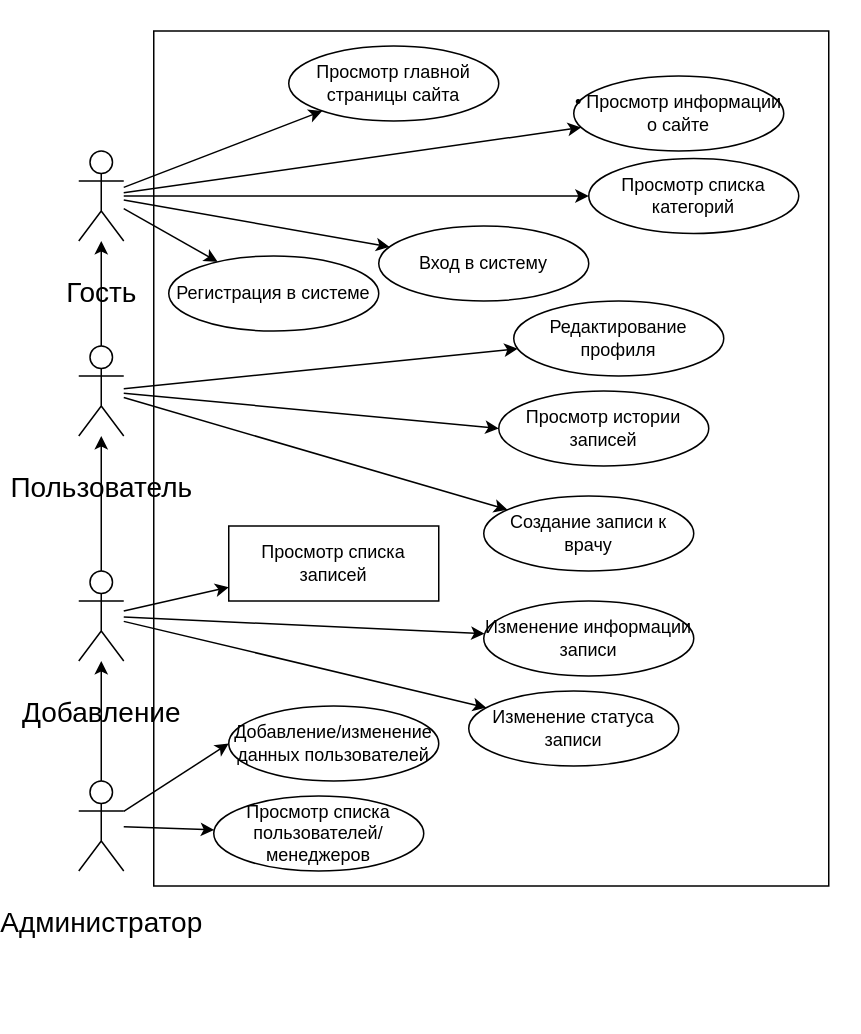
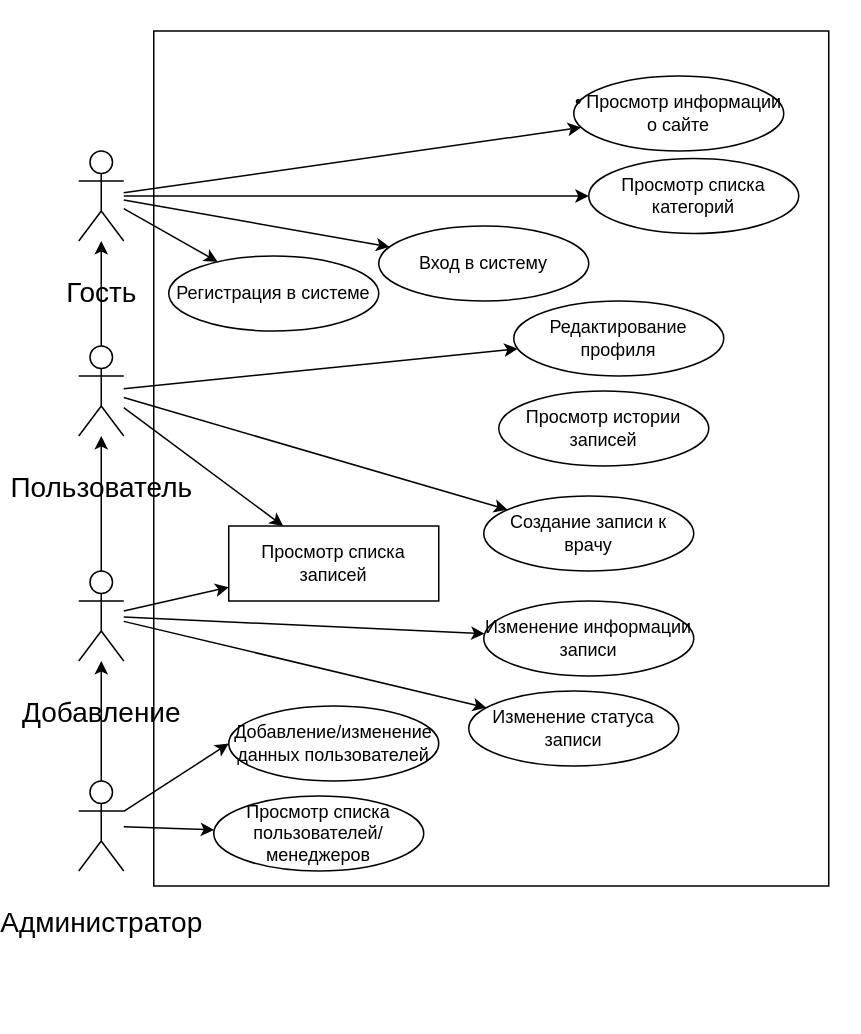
node "Просмотр главной страницы сайта": removed
edge "Гость" -> "Просмотр главной страницы сайта": removed
edge "Пользователь" -> "Просмотр истории записей": now "Пользователь" -> "Просмотр списка записей"
